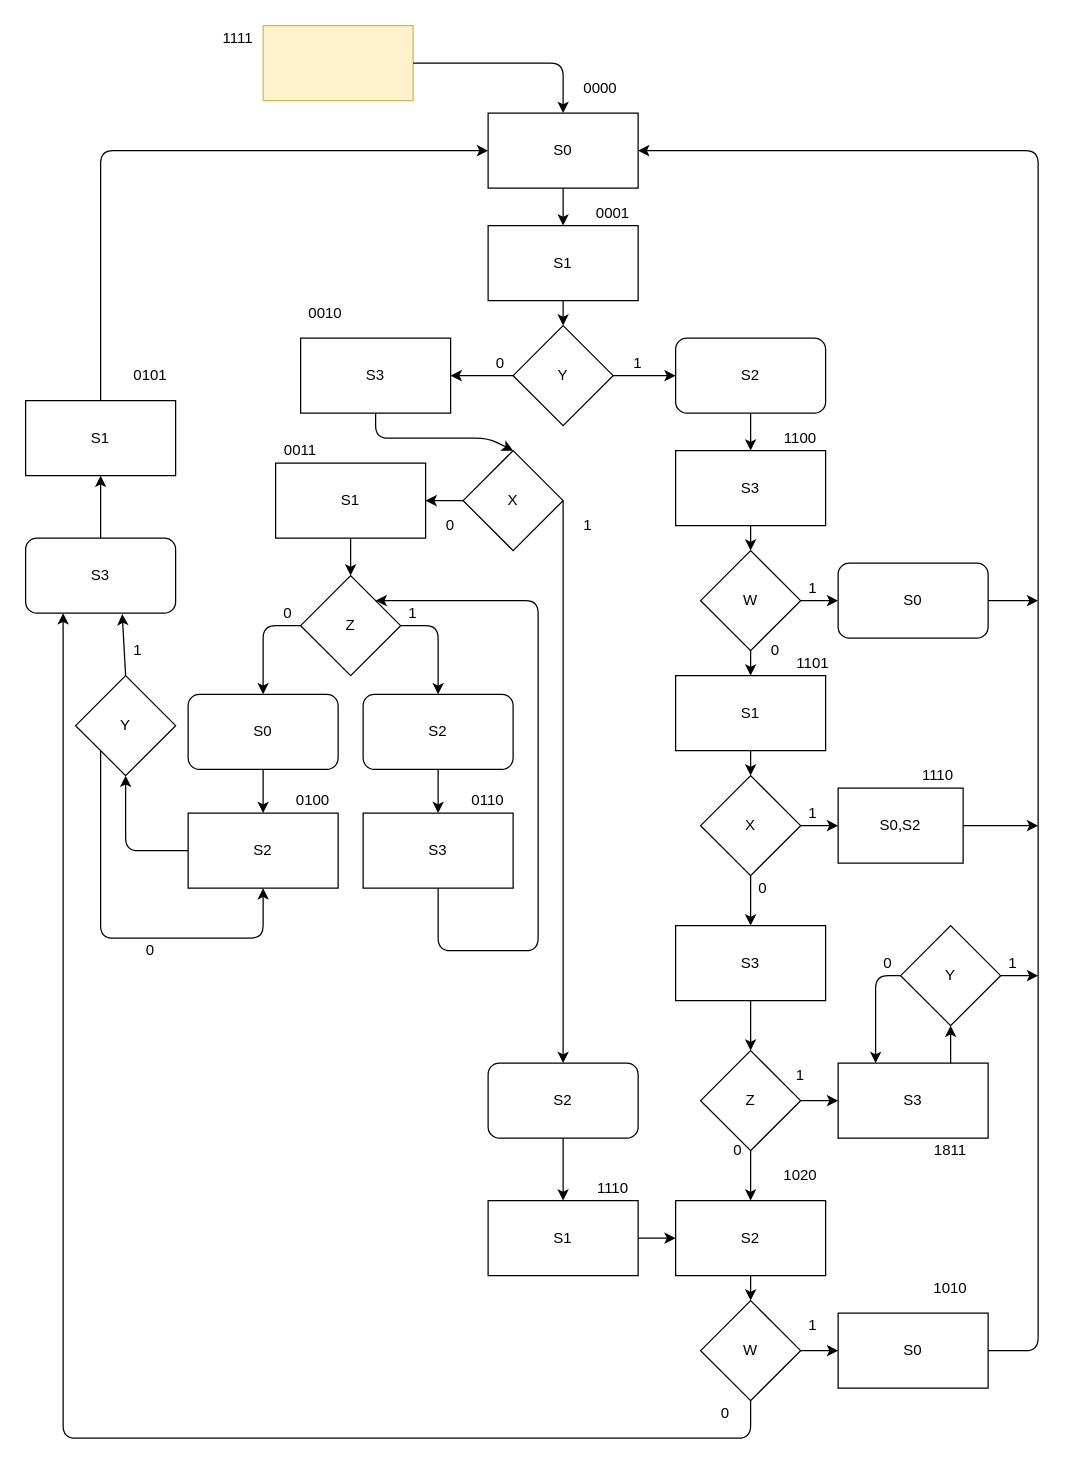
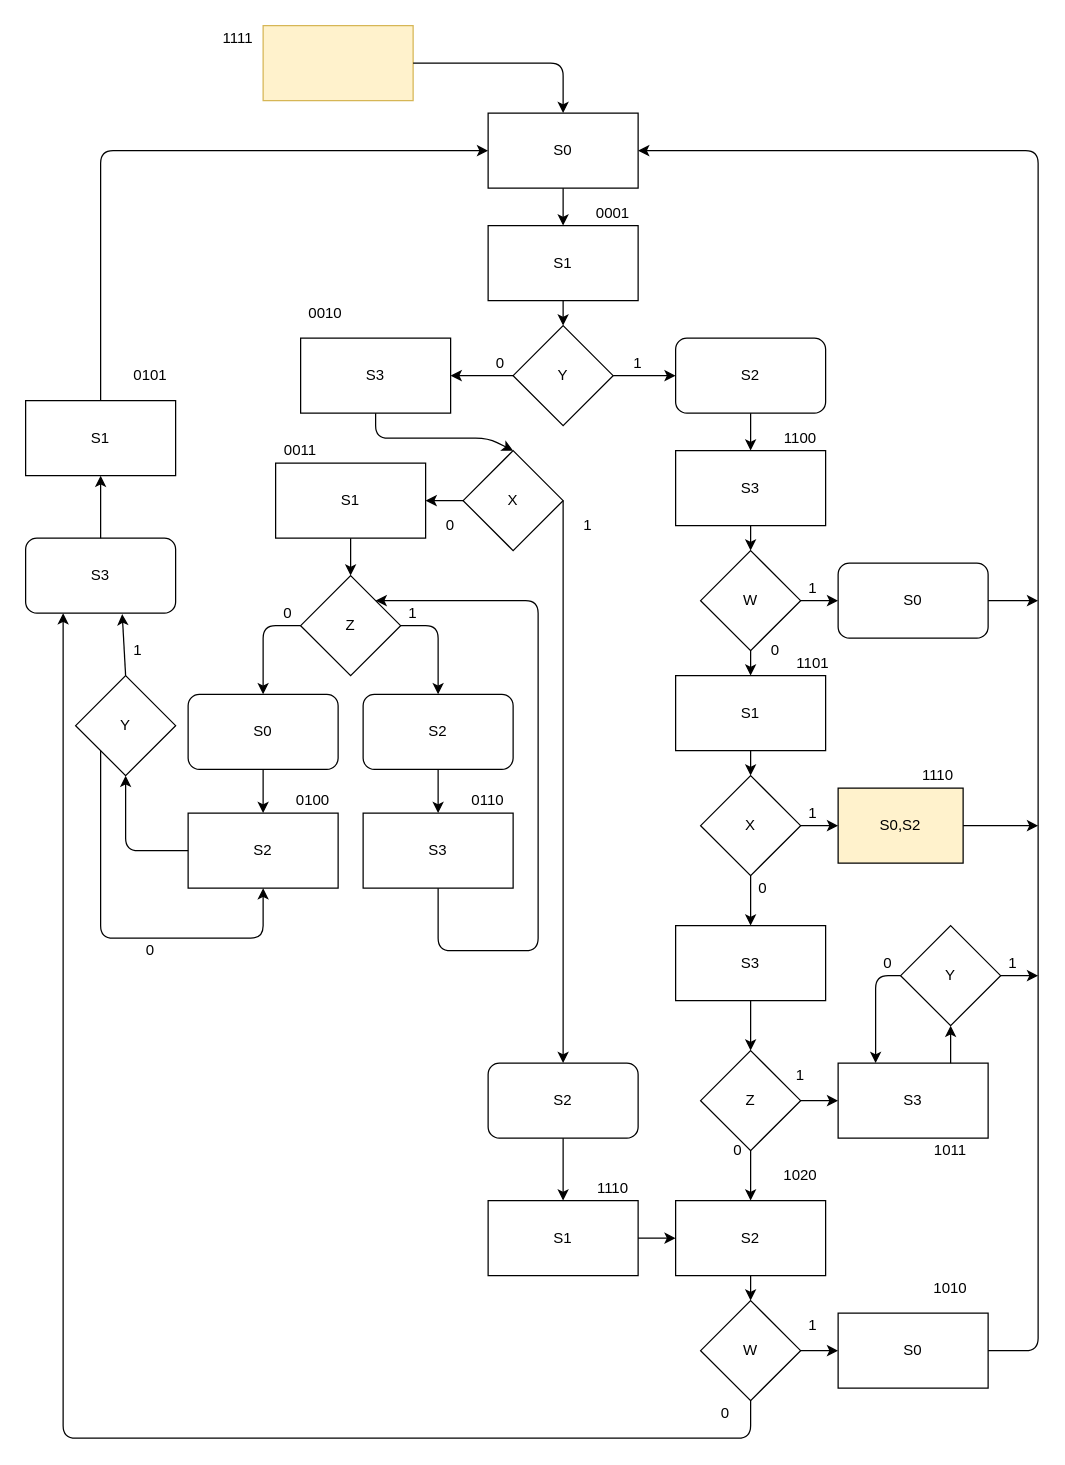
node "0000": removed
node "S0,S2": fillcolor #ffffff -> #fff2cc
node "1811": label "1811" -> "1011"
